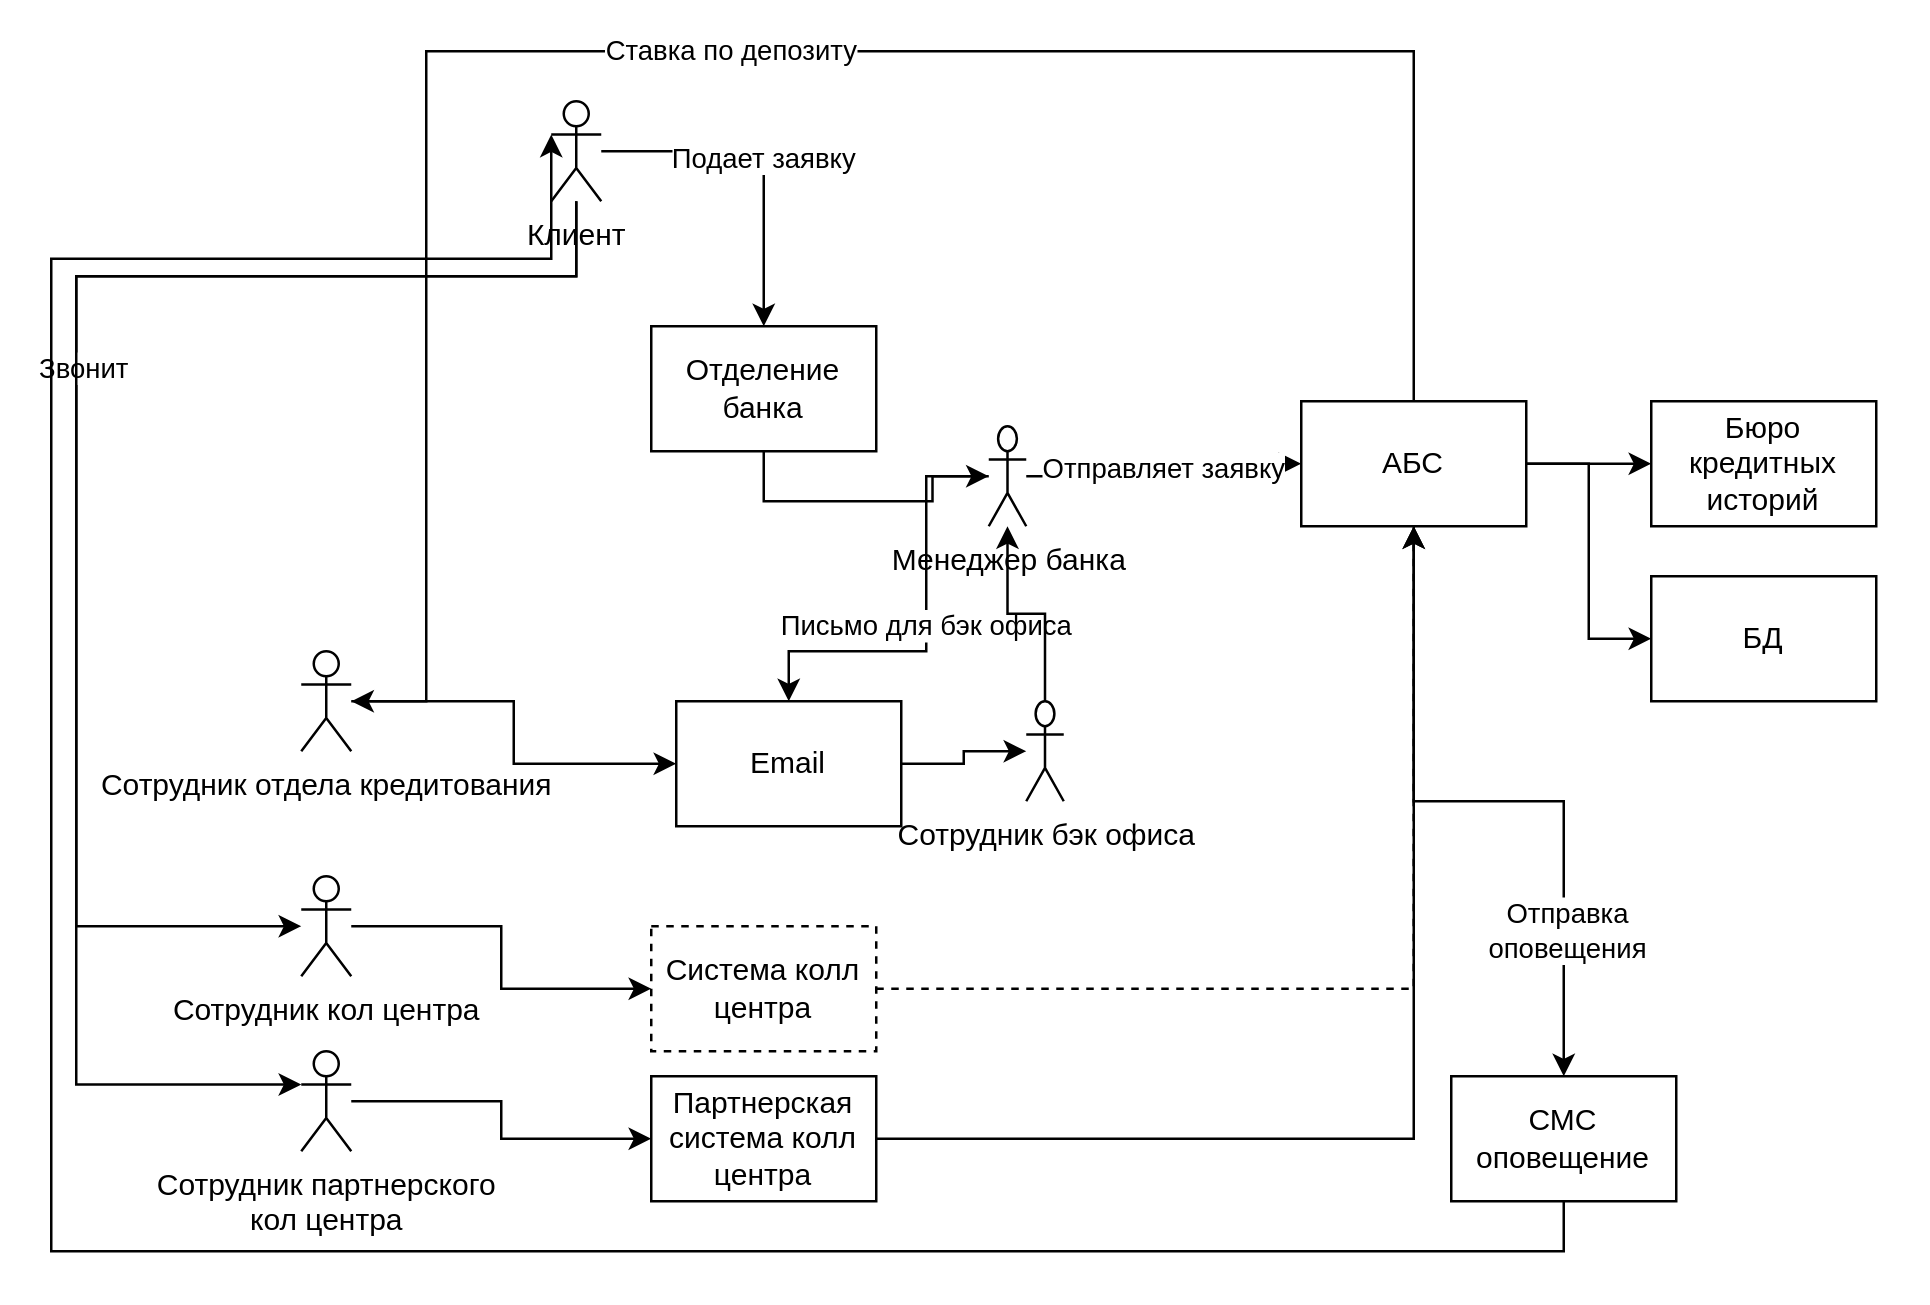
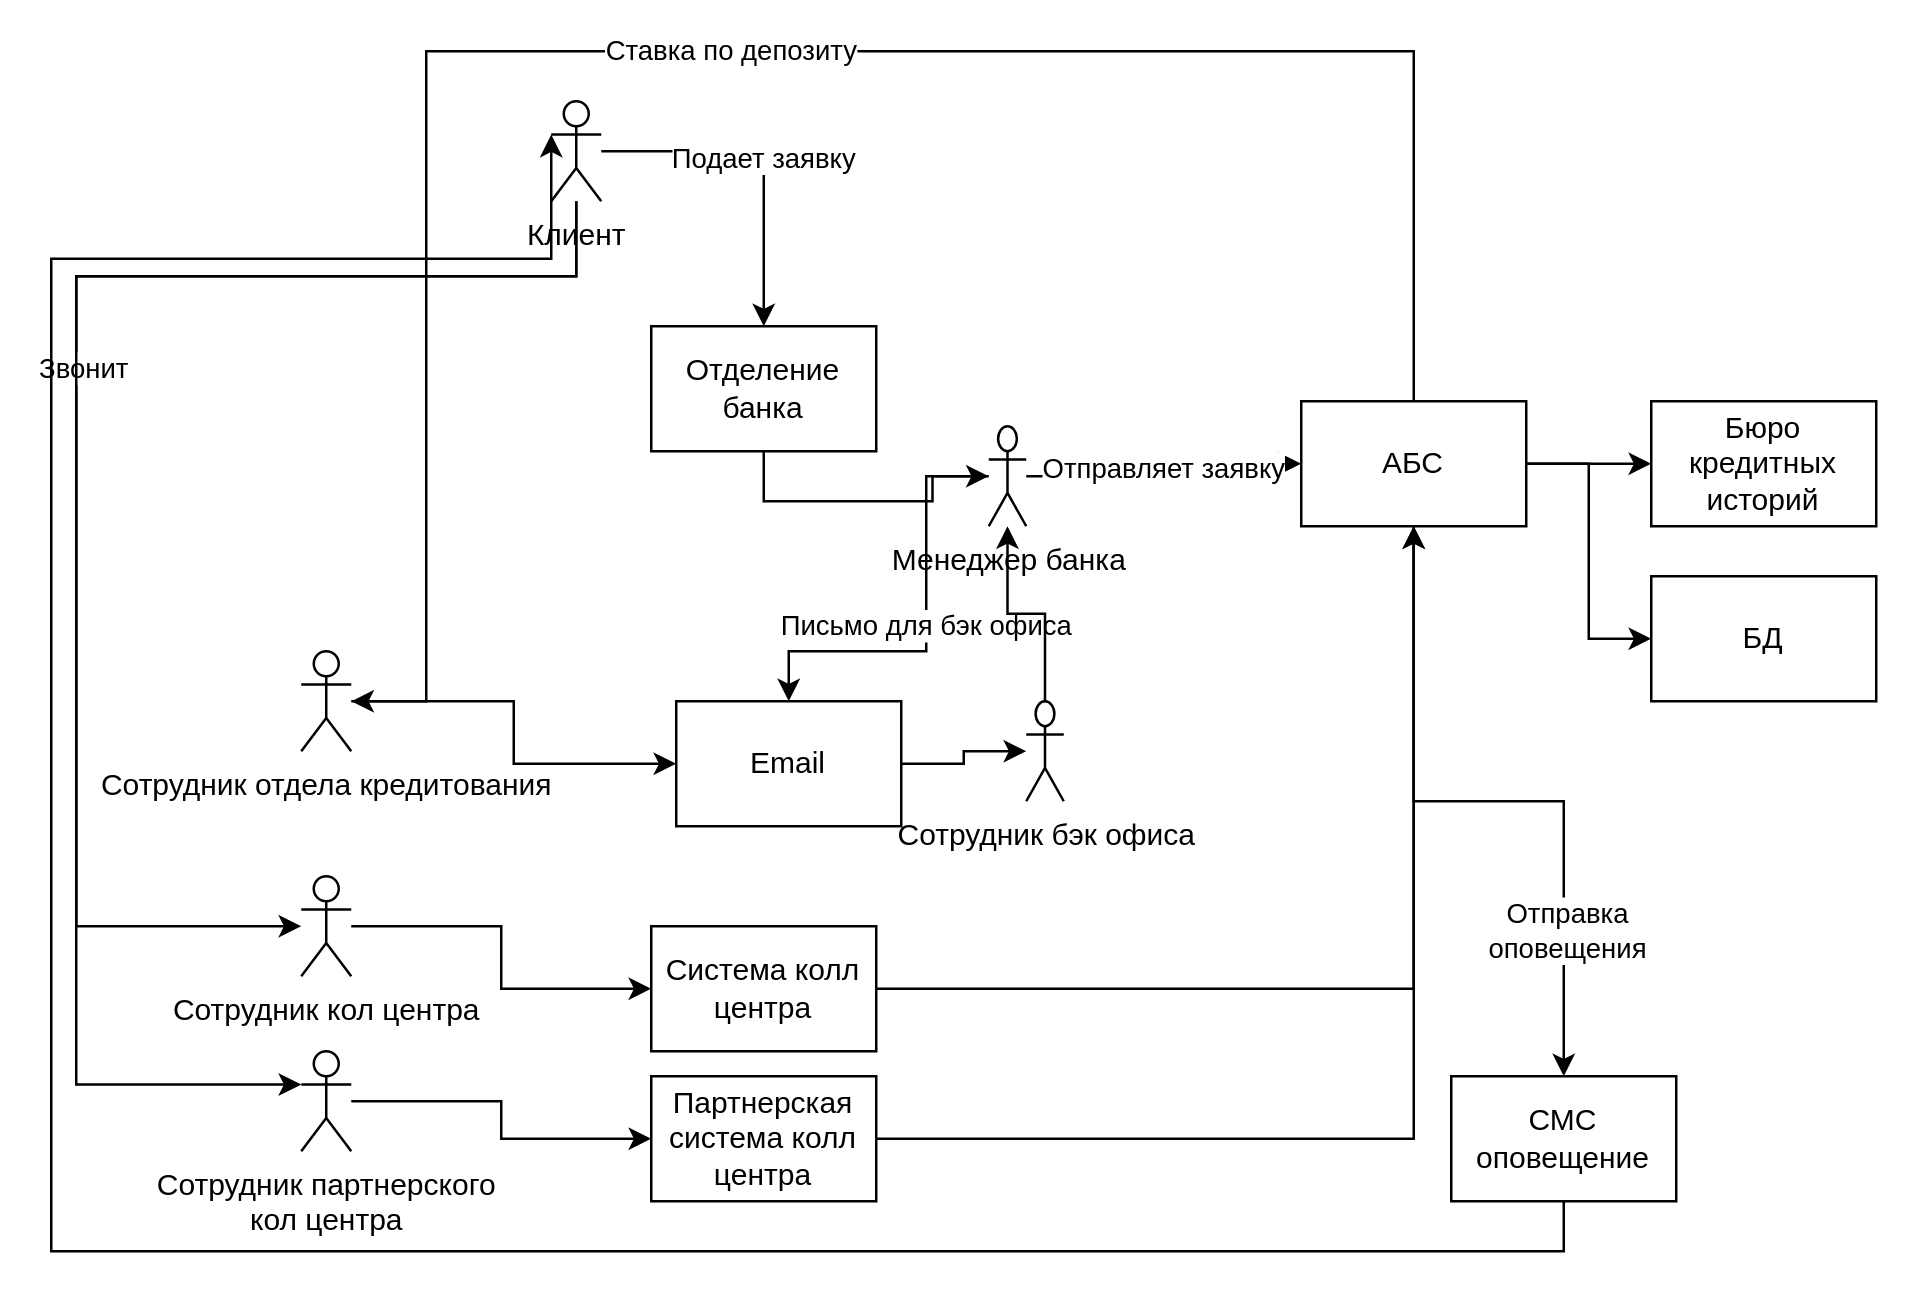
node "Система колл центра": style dashed -> solid
edge "Система колл центра" -> "АБС": style dashed -> solid
